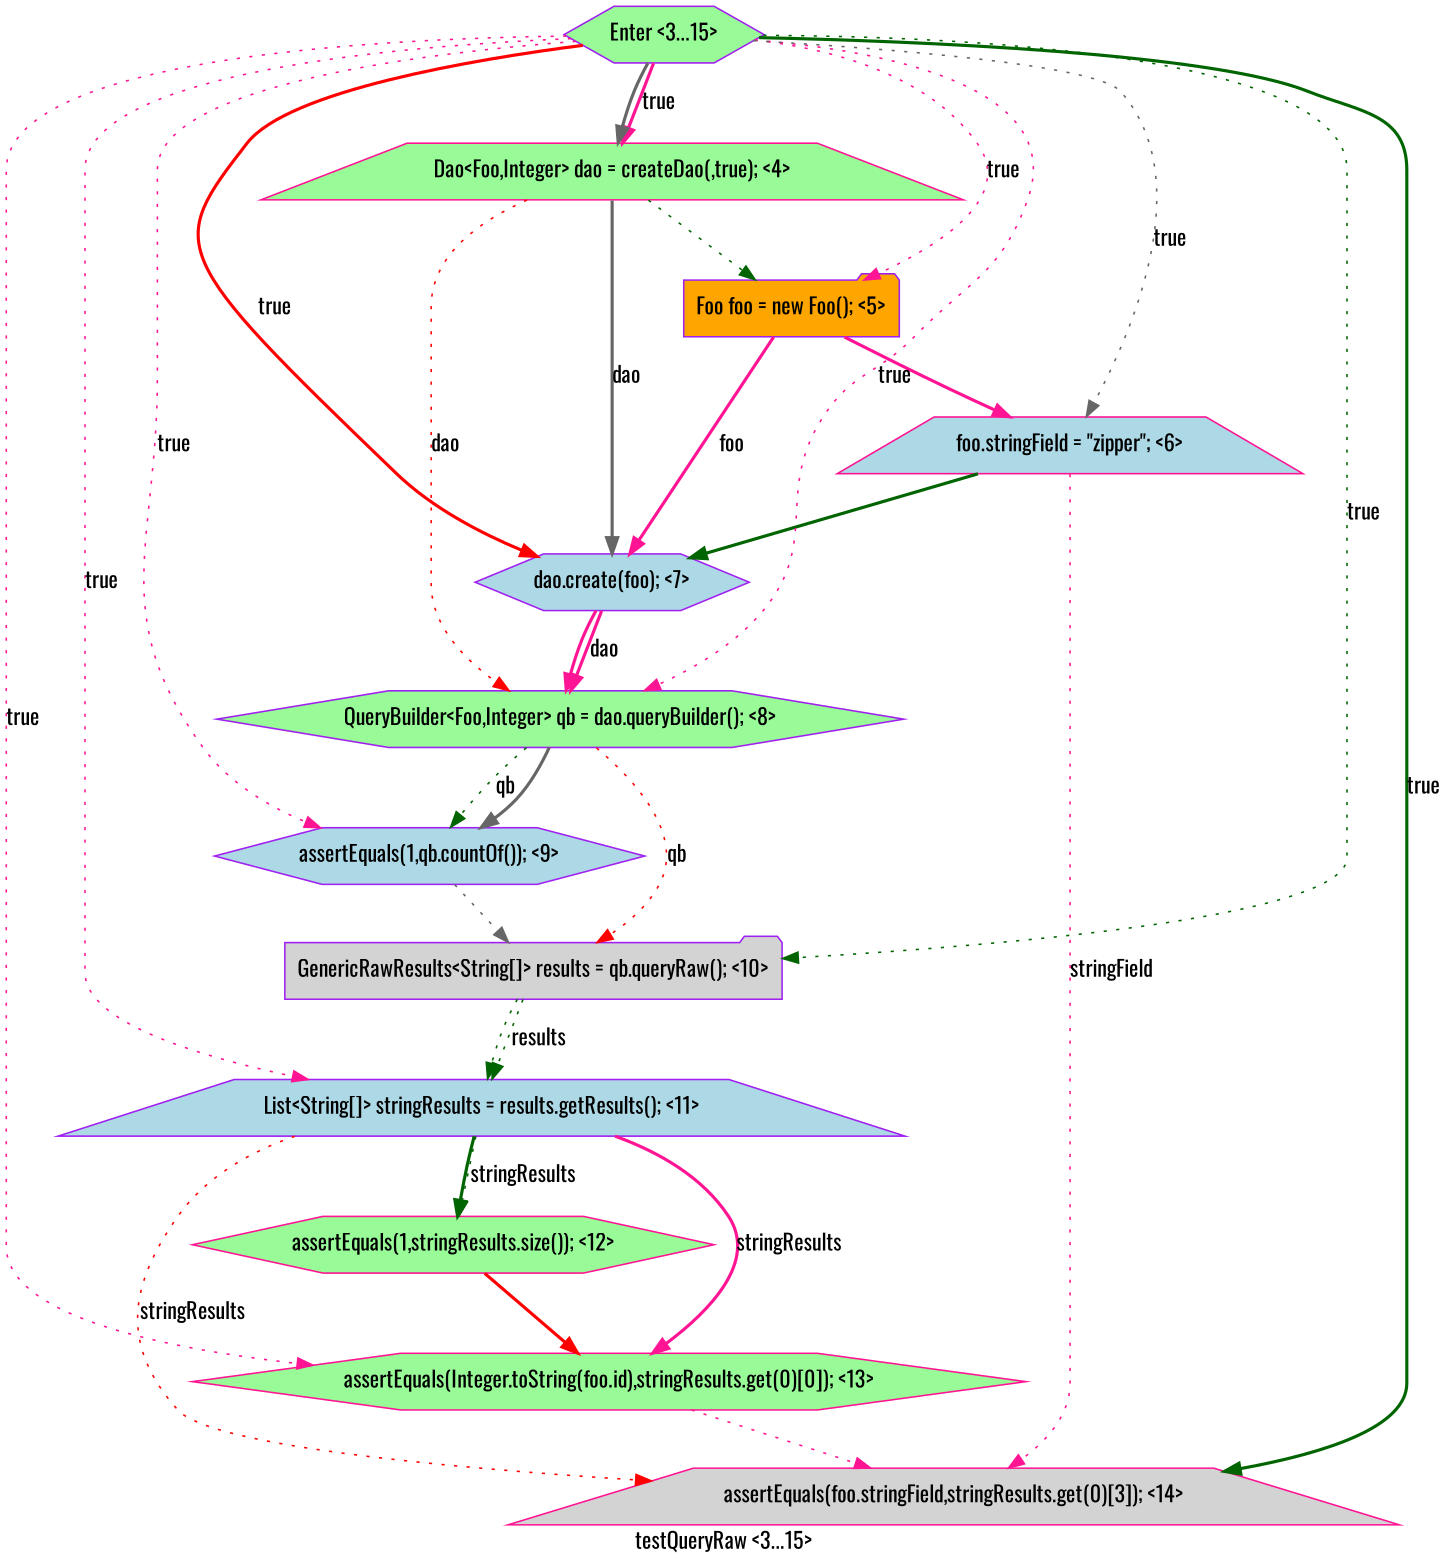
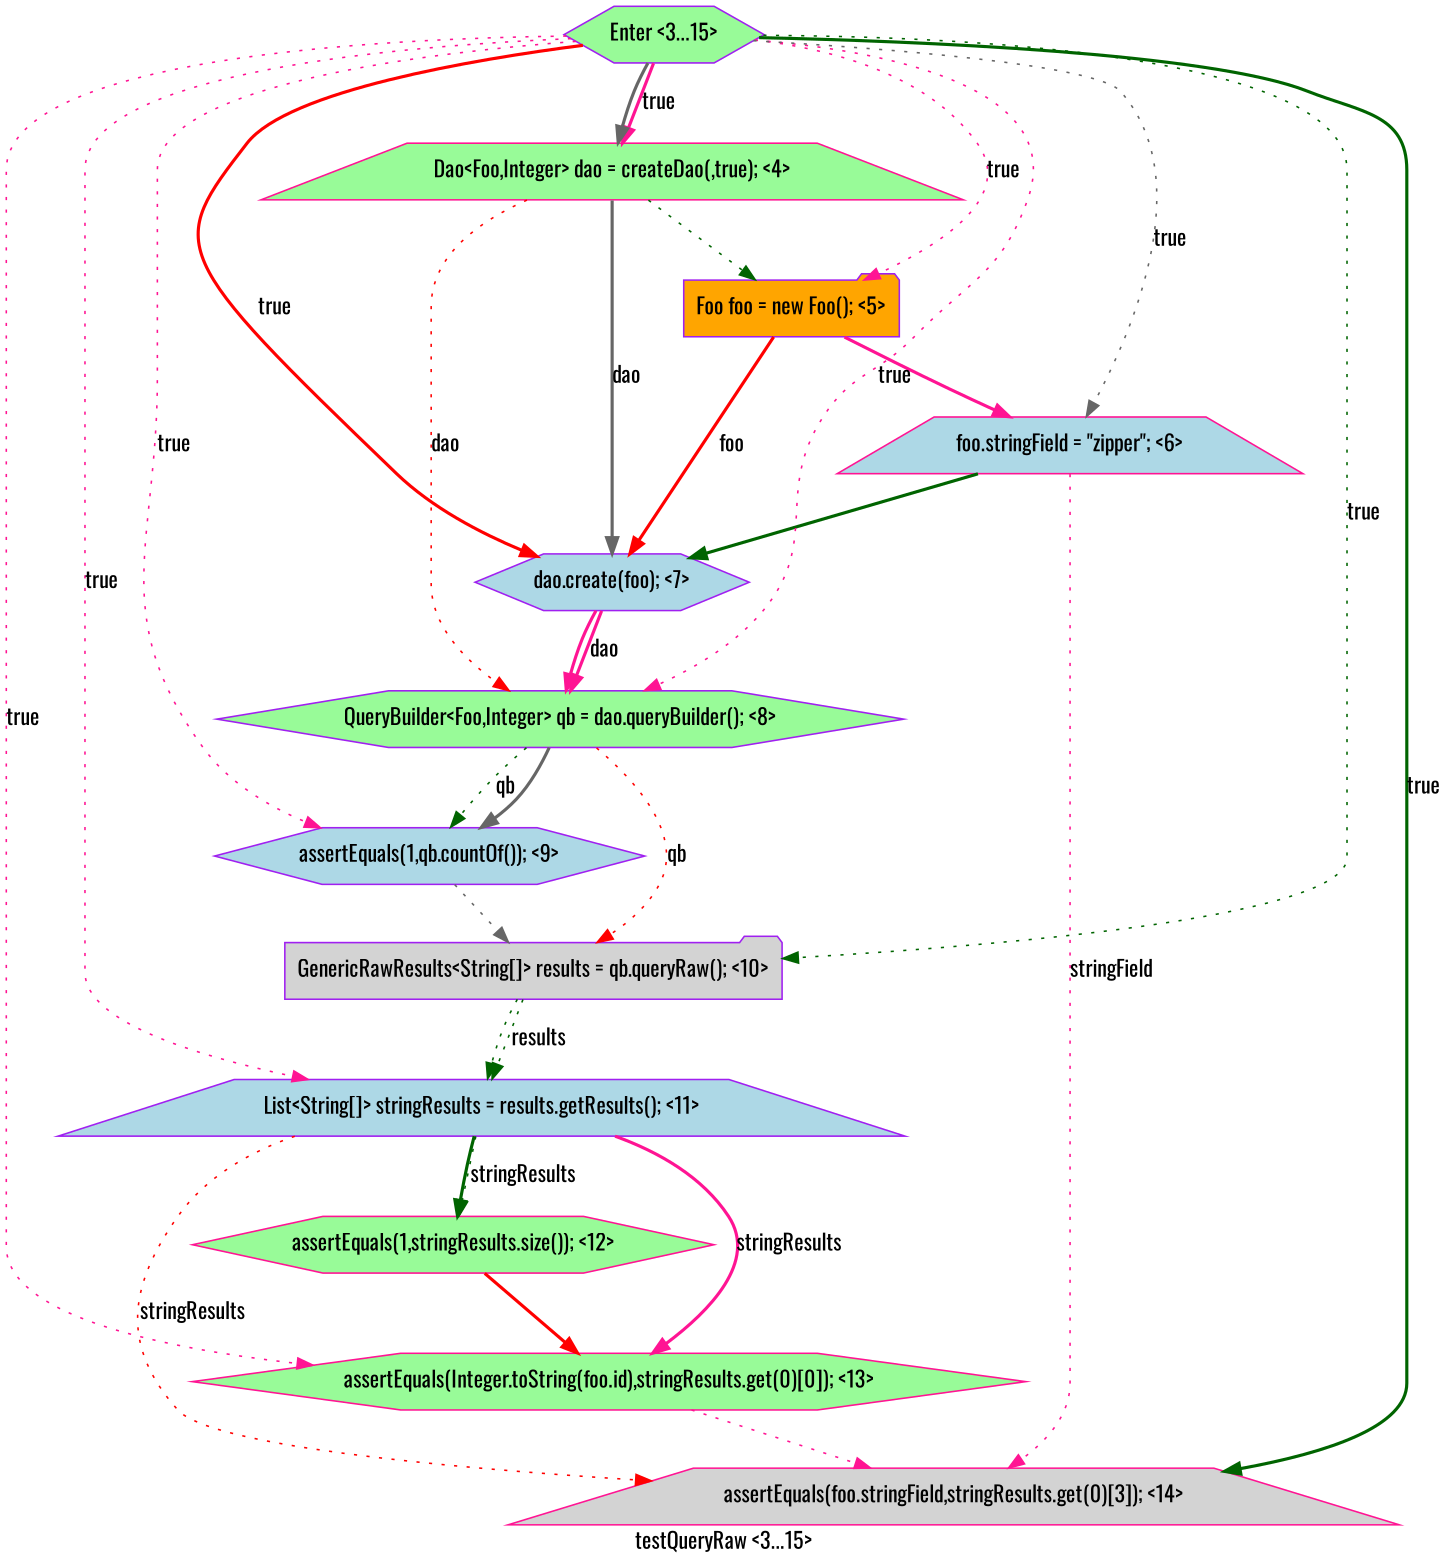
edge "Foo foo = new Foo(); <5>" -> "dao.create(foo); <7>": color deeppink -> red
